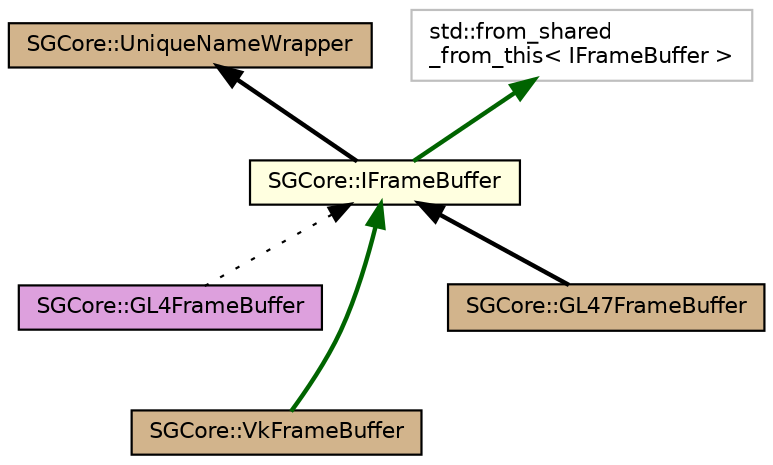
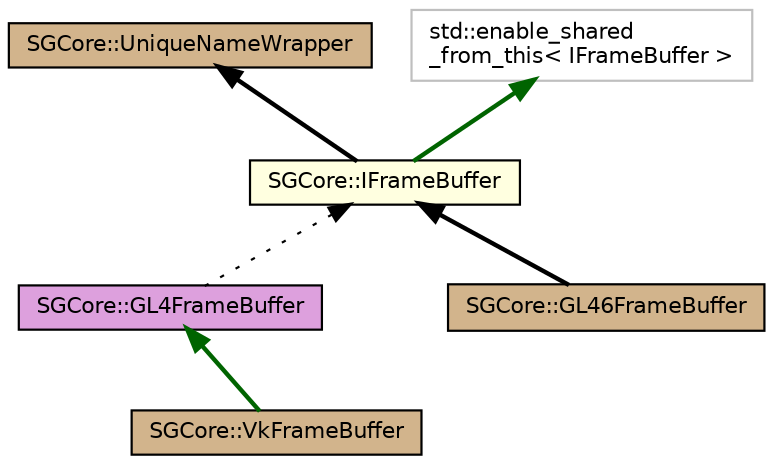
node "std::from_shared _from_this< IFrameBuffer >": label "std::from_shared _from_this< IFrameBuffer >" -> "std::enable_shared _from_this< IFrameBuffer >"
node "SGCore::GL47FrameBuffer": label "SGCore::GL47FrameBuffer" -> "SGCore::GL46FrameBuffer"
edge "SGCore::VkFrameBuffer" -> "SGCore::IFrameBuffer": now "SGCore::VkFrameBuffer" -> "SGCore::GL4FrameBuffer"
